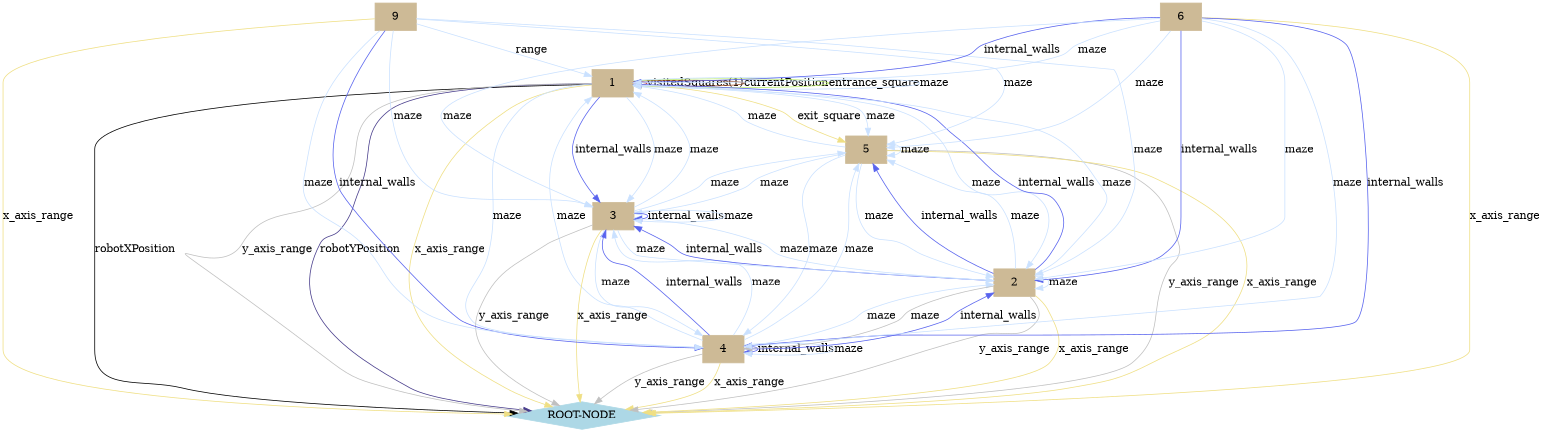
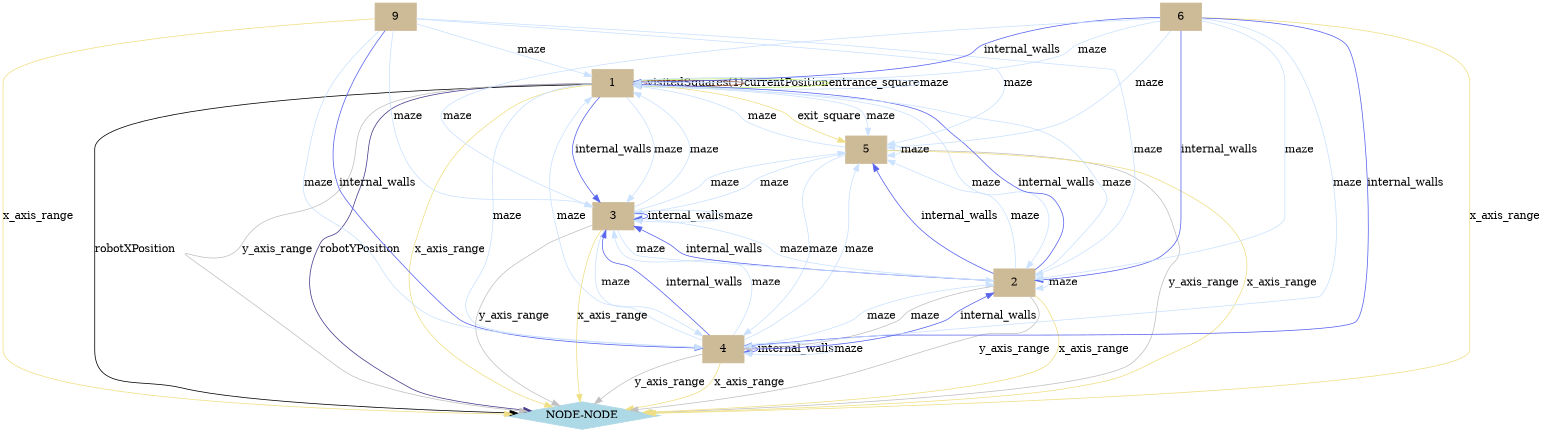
edge "9" -> "1": label "range" -> "maze"
edge "5" -> "2": removed, label "maze"
node "ROOT-NODE": label "ROOT-NODE" -> "NODE-NODE"
